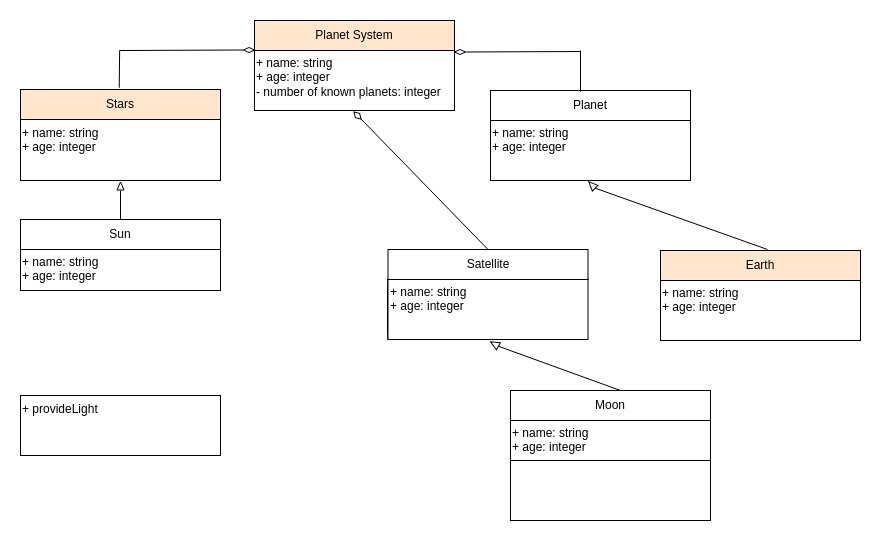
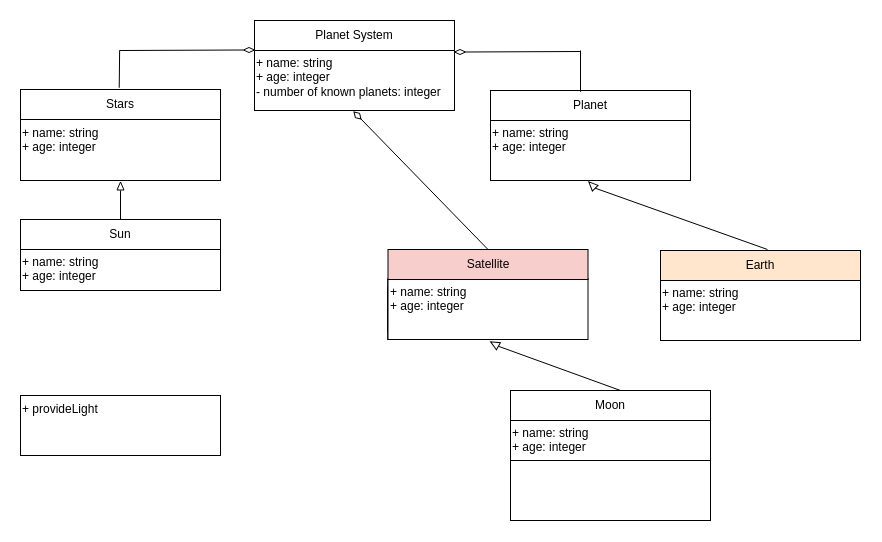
node "Planet System": fillcolor #ffe6cc -> #ffffff
node "Stars": fillcolor #ffe6cc -> #ffffff
node "Satellite": fillcolor #ffffff -> #f8cecc
